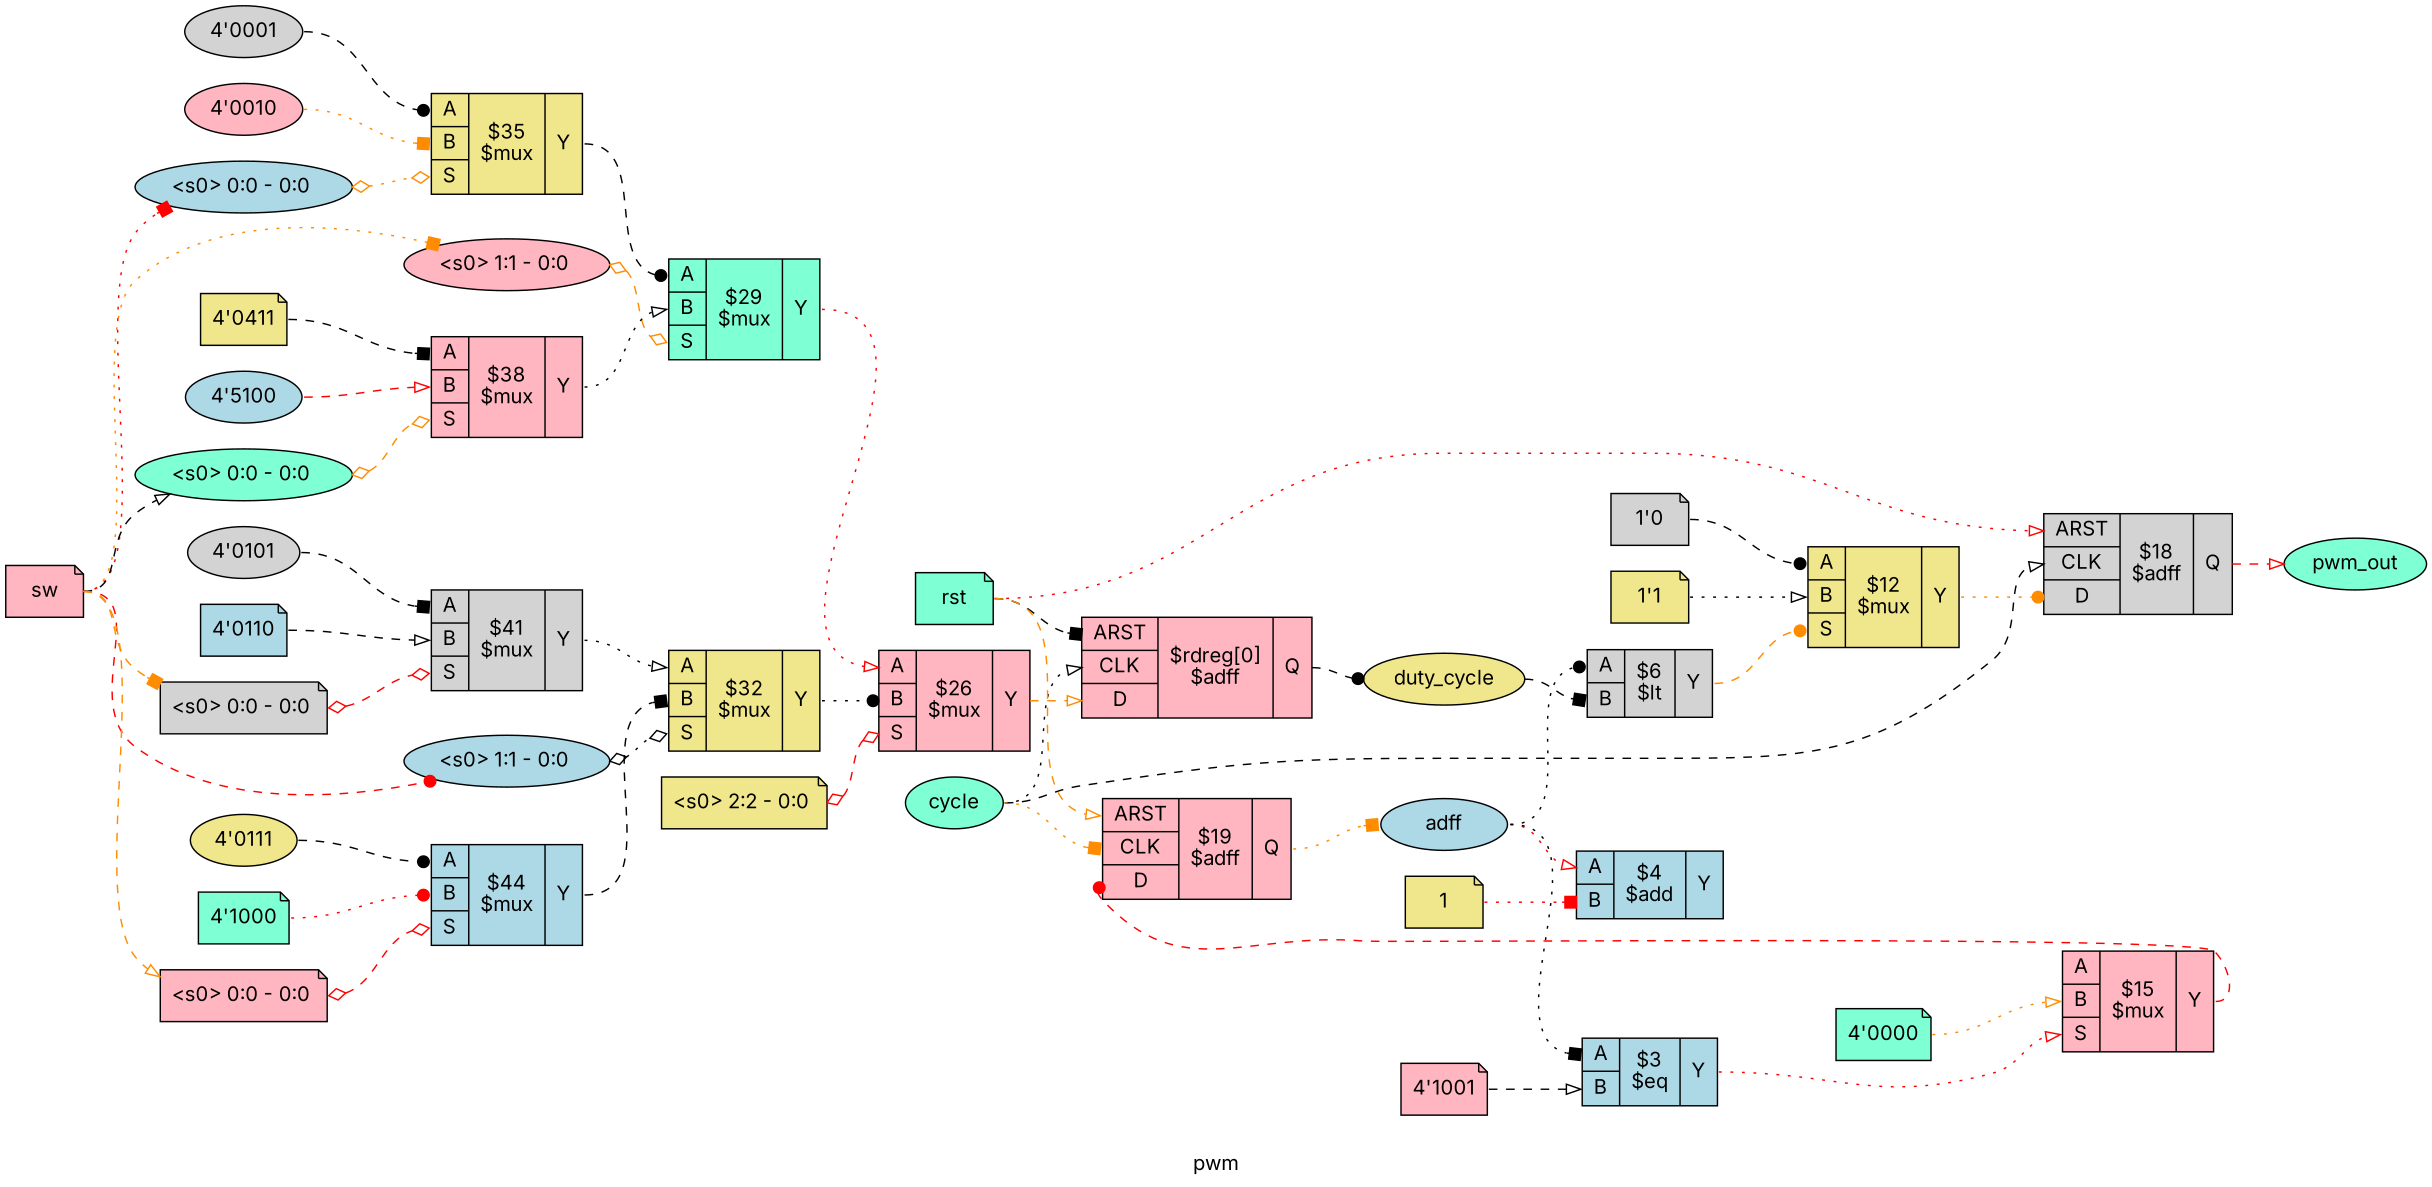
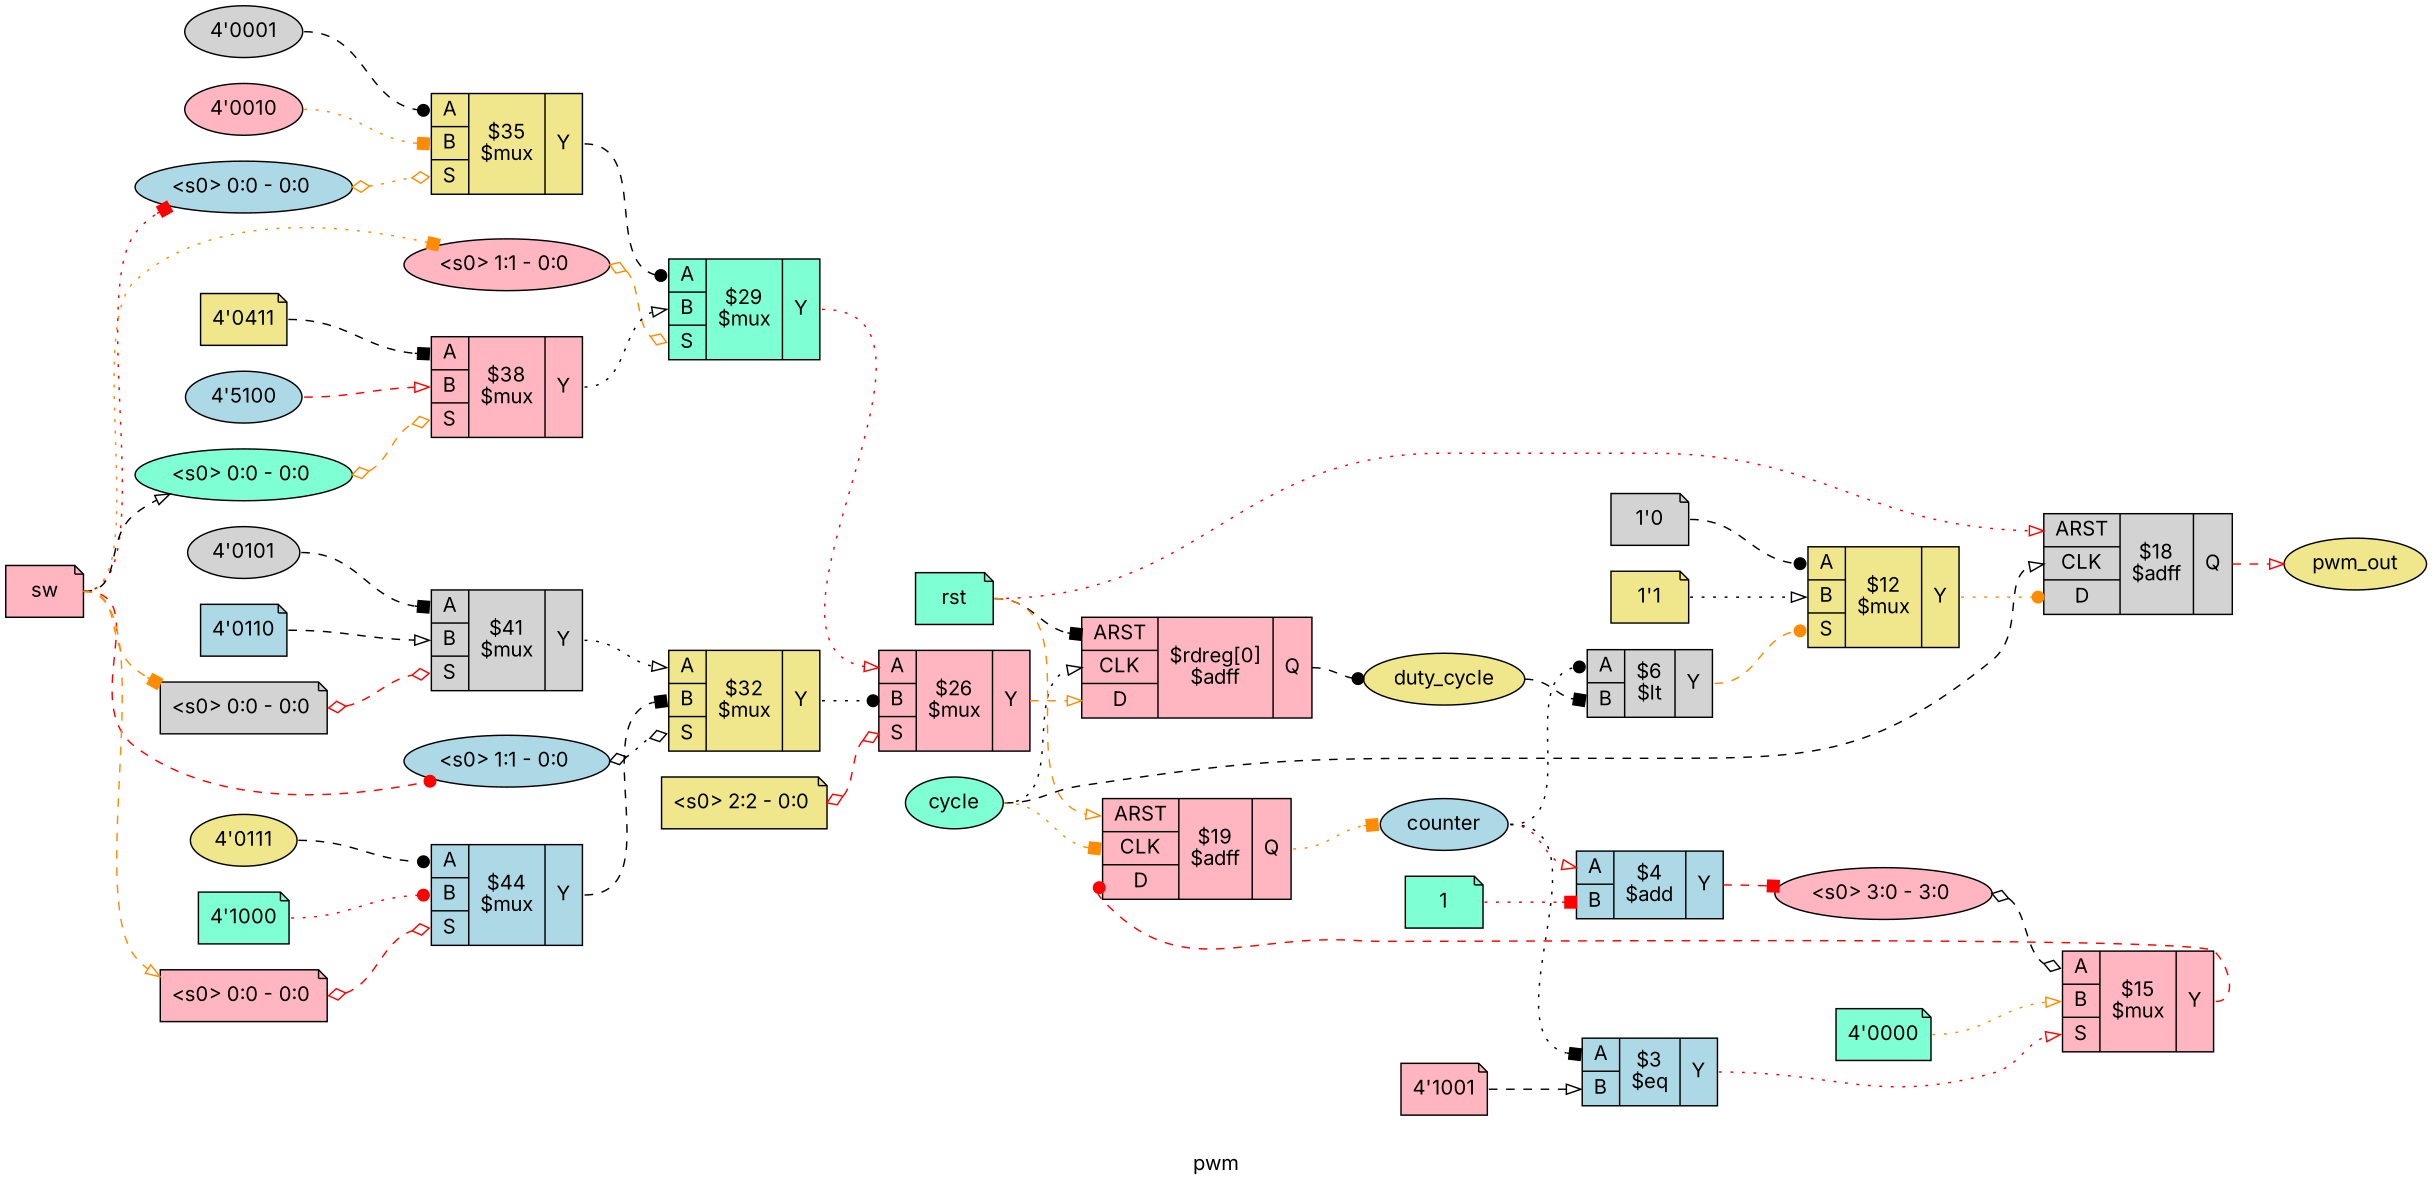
node "pwm_out": fillcolor aquamarine -> khaki
node "adff": label "adff" -> "counter"
node "<s0> 3:0 - 3:0": added
node "1": fillcolor khaki -> aquamarine
